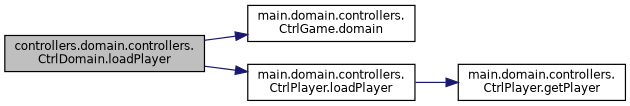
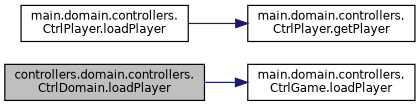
node "main.domain.controllers. CtrlGame.domain": label "main.domain.controllers. CtrlGame.domain" -> "main.domain.controllers. CtrlGame.loadPlayer"
edge "controllers.domain.controllers. CtrlDomain.loadPlayer" -> "main.domain.controllers. CtrlPlayer.loadPlayer": removed
